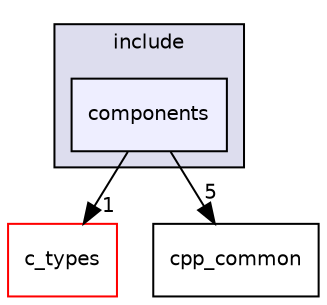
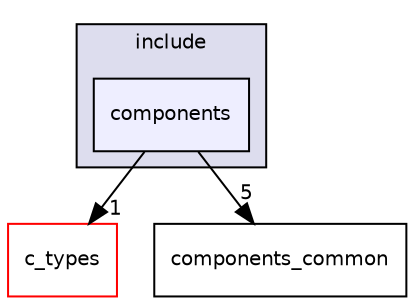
node "cpp_common": label "cpp_common" -> "components_common"
